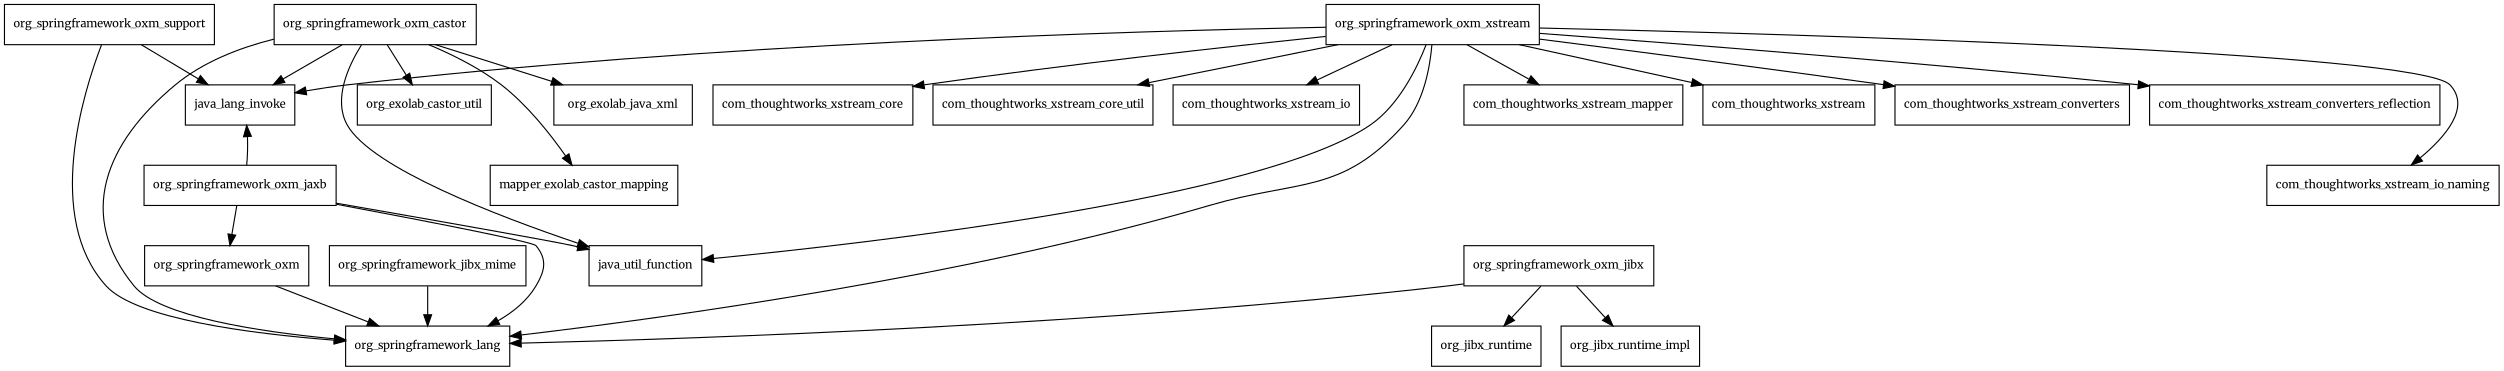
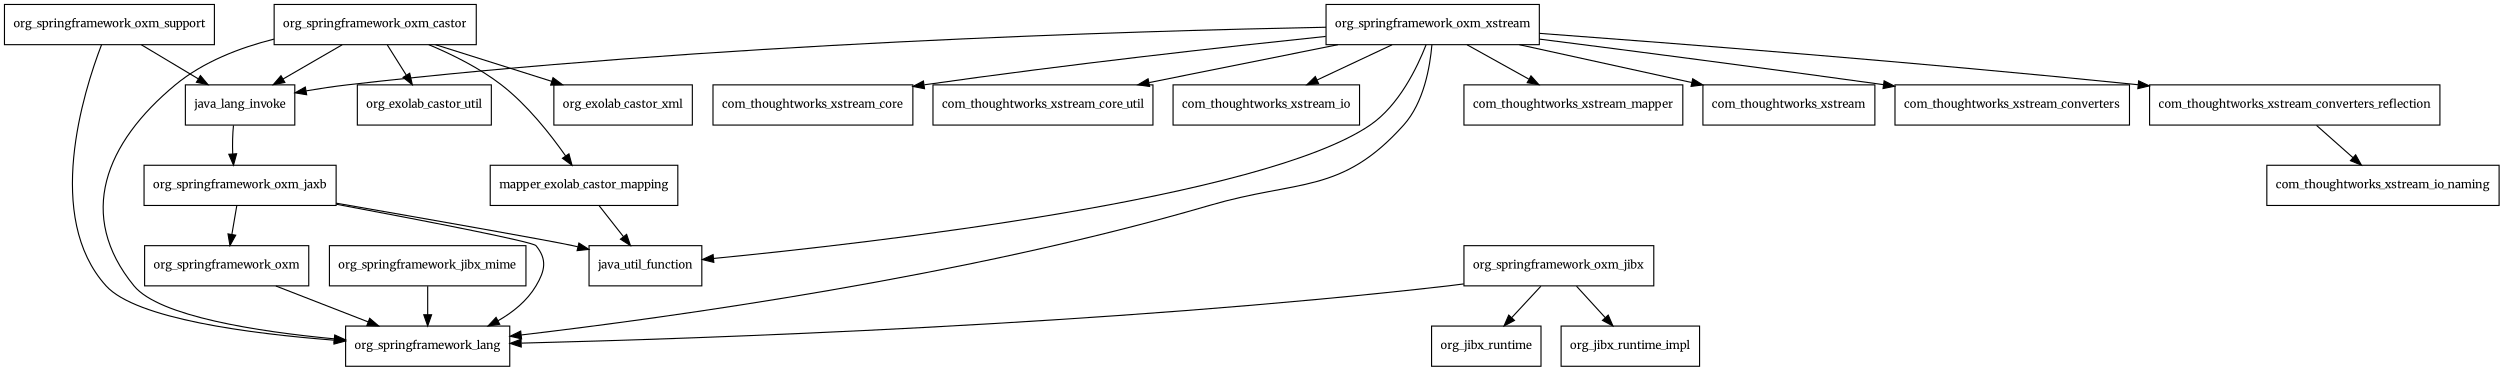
edge "org_springframework_oxm_xstream" -> "com_thoughtworks_xstream_io_naming": now "com_thoughtworks_xstream_converters_reflection" -> "com_thoughtworks_xstream_io_naming"
node "org_exolab_java_xml": label "org_exolab_java_xml" -> "org_exolab_castor_xml"
edge "org_springframework_oxm_jaxb" -> "java_lang_invoke": reversed
edge "org_springframework_oxm_castor" -> "java_util_function": now "mapper_exolab_castor_mapping" -> "java_util_function"
